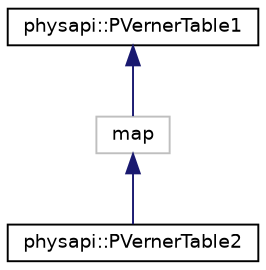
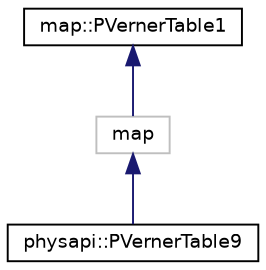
node "physapi::PVernerTable1": label "physapi::PVernerTable1" -> "map::PVernerTable1"
node "physapi::PVernerTable2": label "physapi::PVernerTable2" -> "physapi::PVernerTable9"
